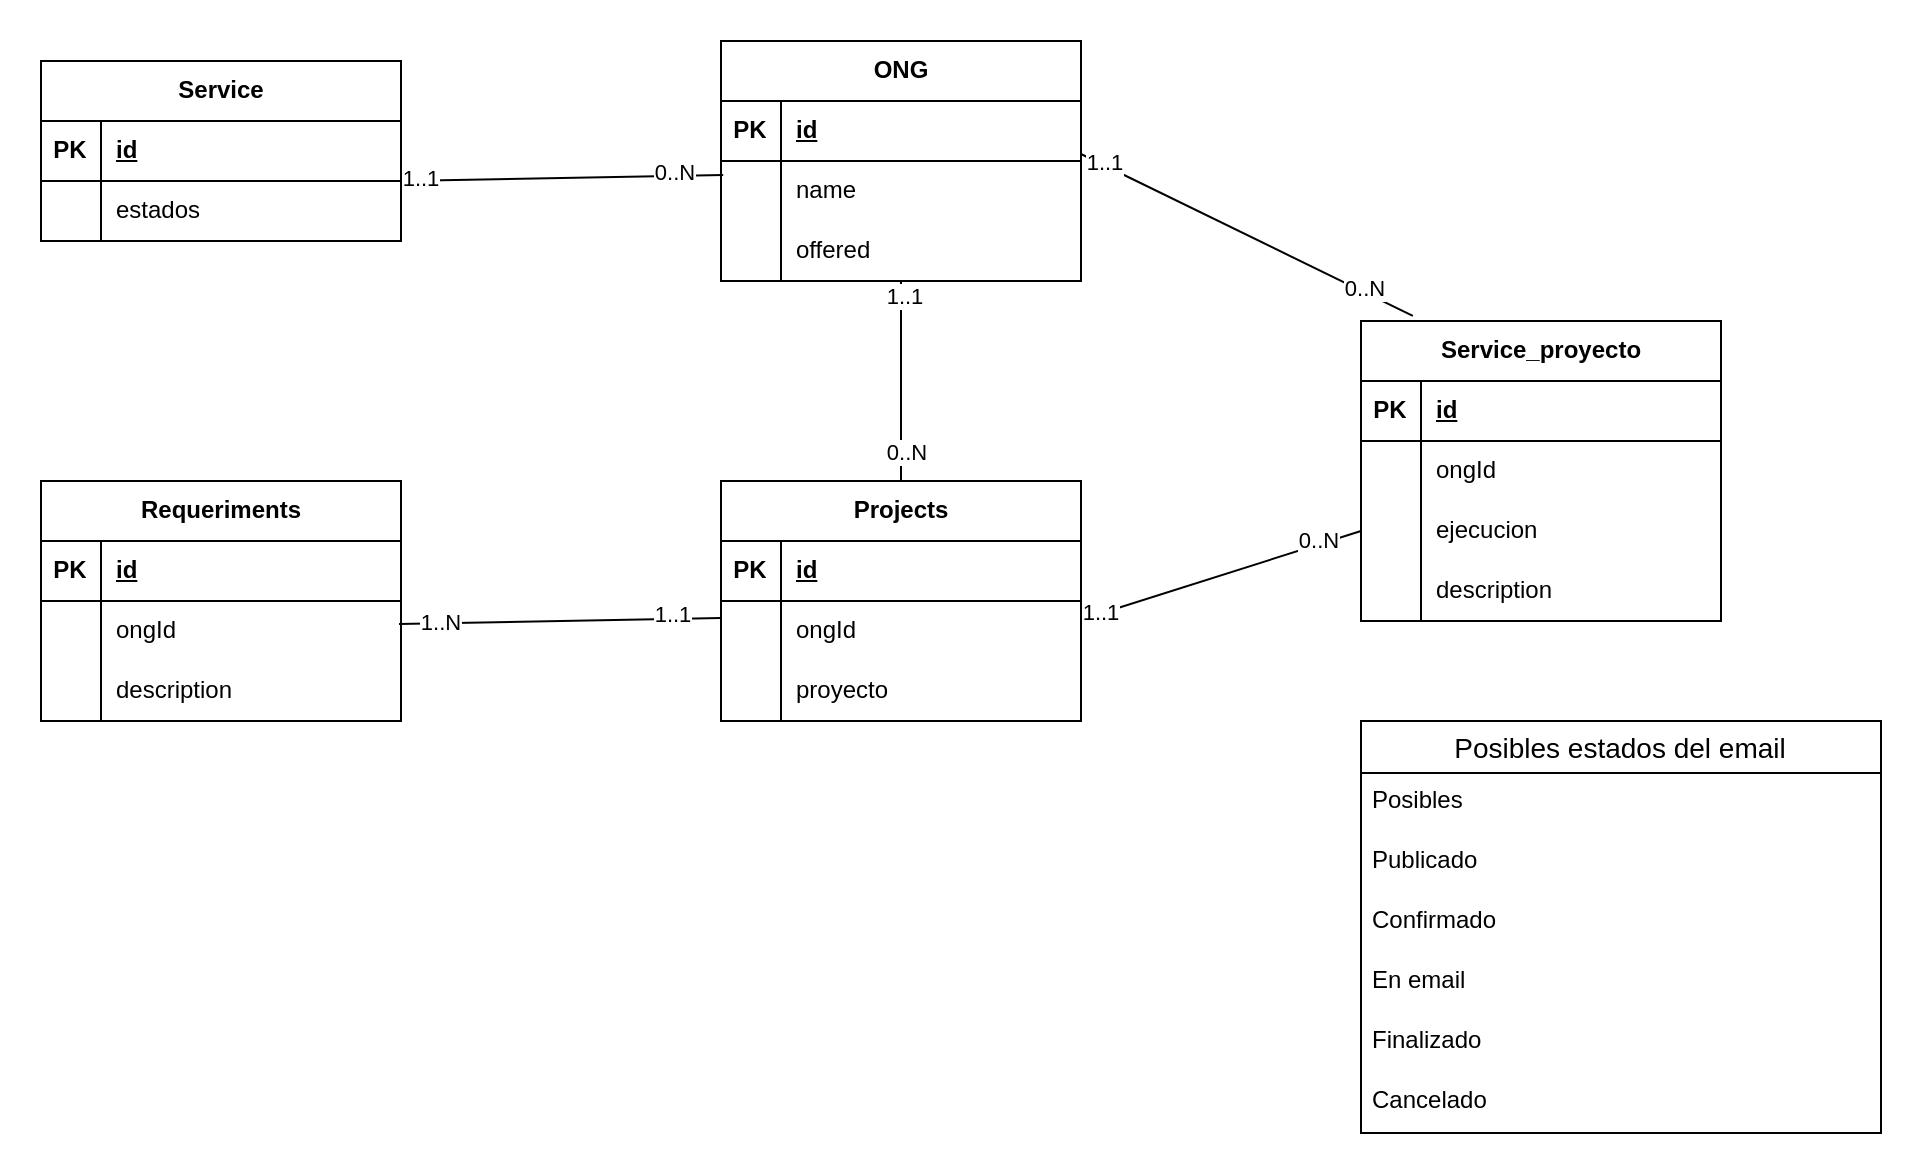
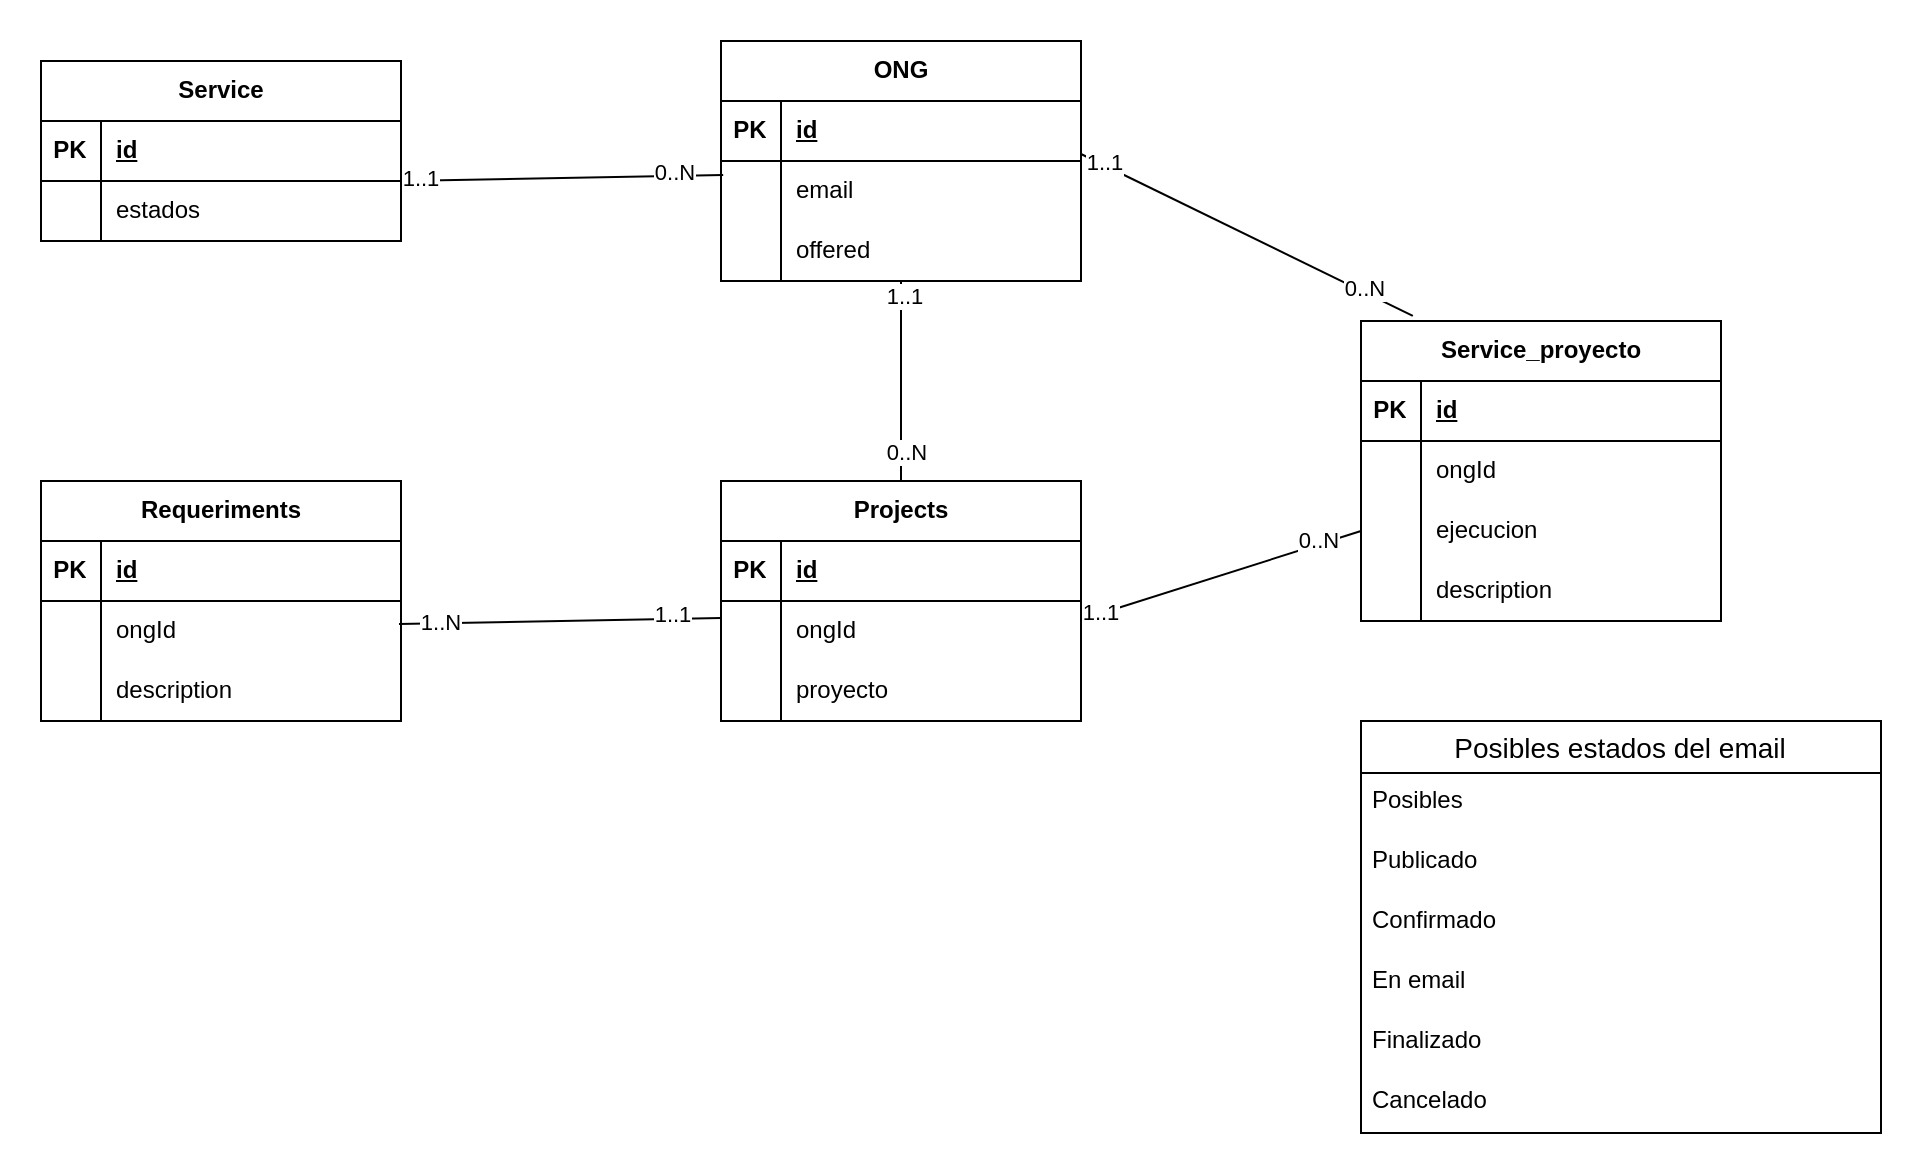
node "name": label "name" -> "email"
